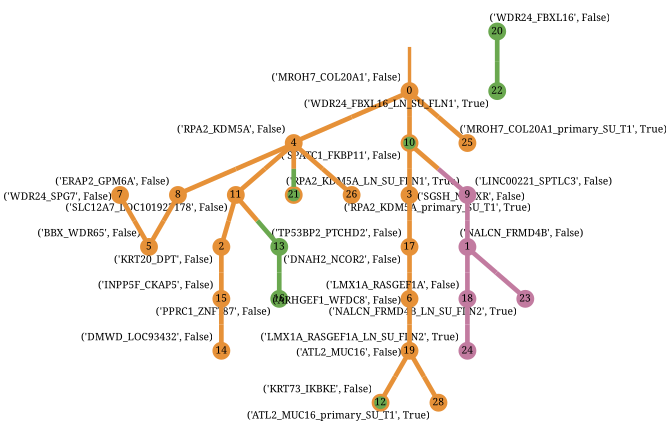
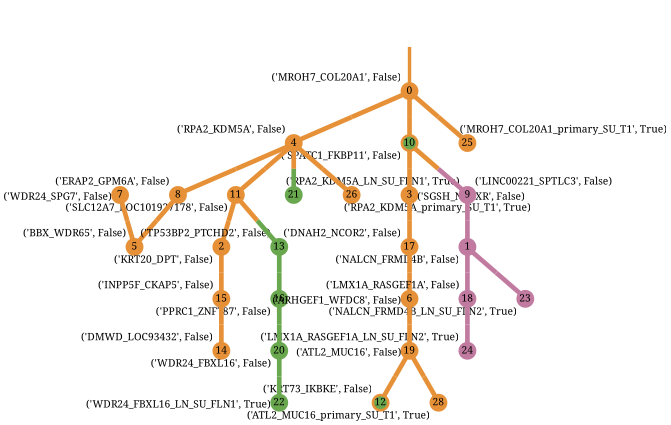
node "21 ('RPA2_KDM5A_LN_SU_FLN1', True)": color #e69138ff -> #6aa84fff
edge "16 ('PPRC1_ZNF787', False)" -> "20 ('WDR24_FBXL16', False)": added
